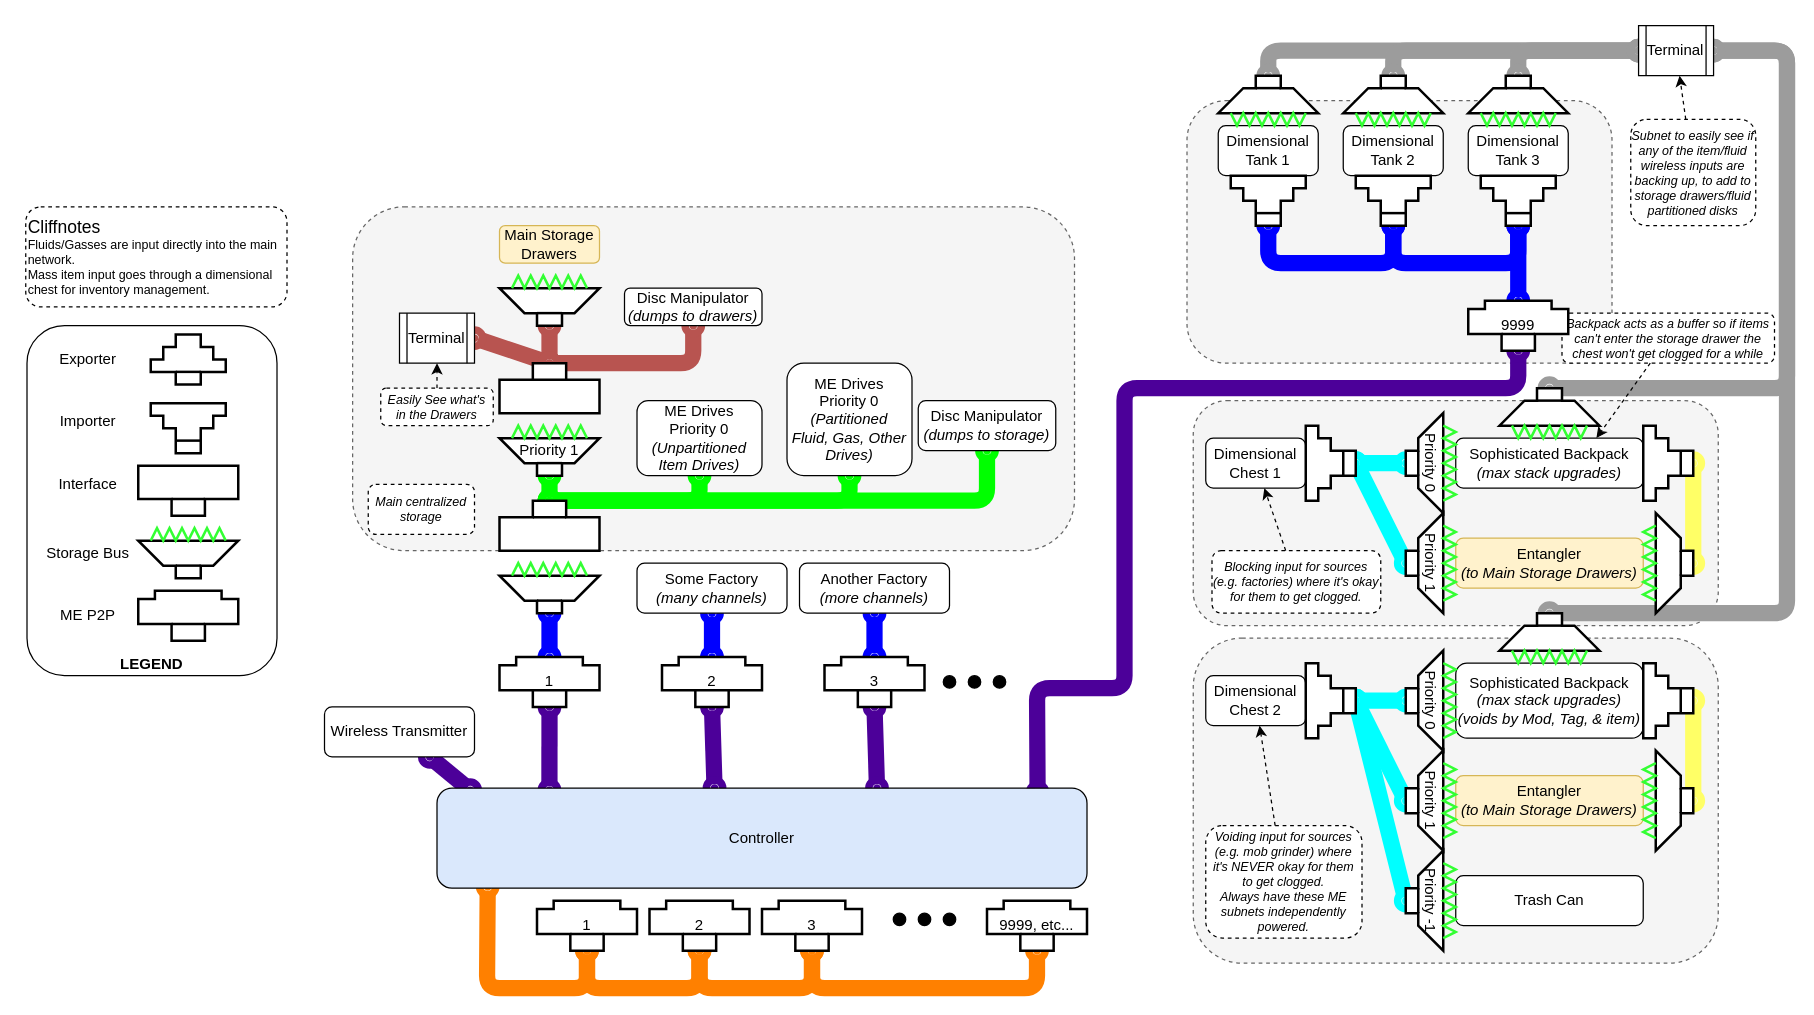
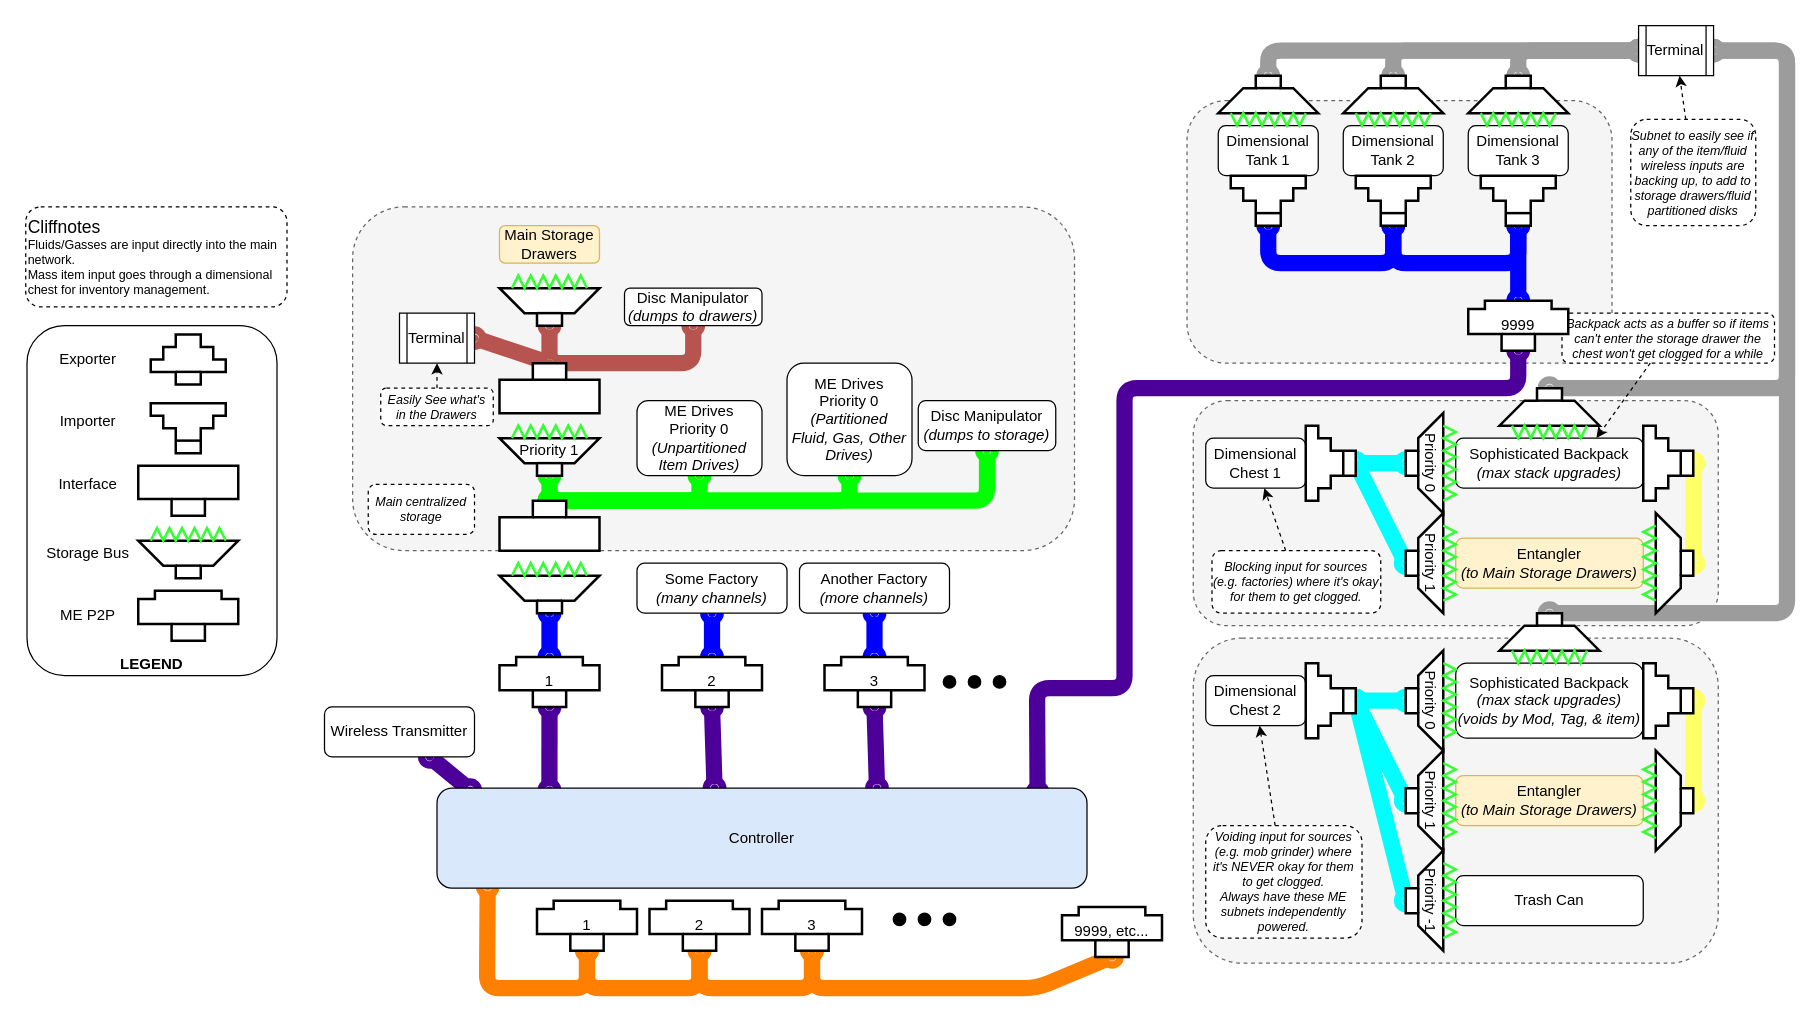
node "9999, etc...": moved (1037, 926) -> (1112, 932)
